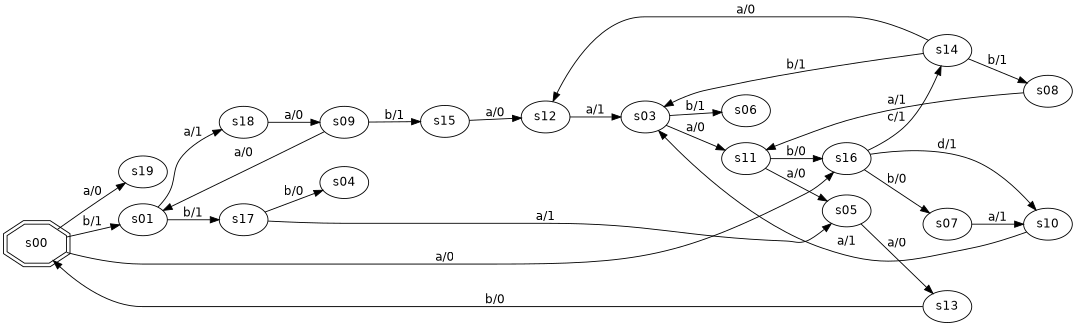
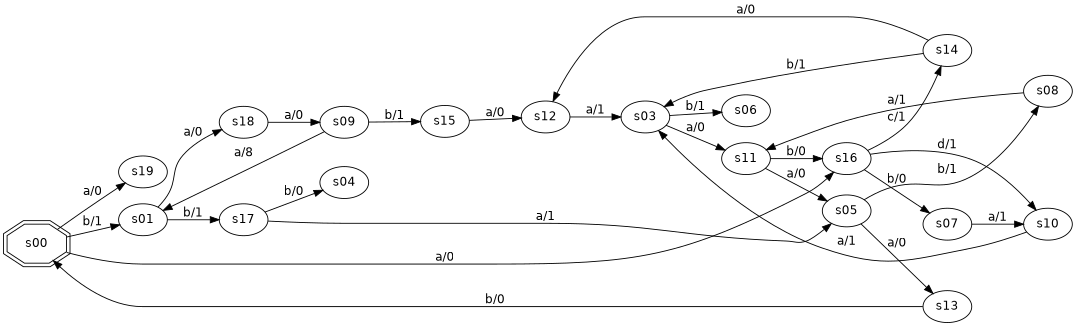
edge "s14" -> "s08": now "s05" -> "s08"
edge "s01" -> "s18": label "a/1" -> "a/0"
edge "s09" -> "s01": label "a/0" -> "a/8"
